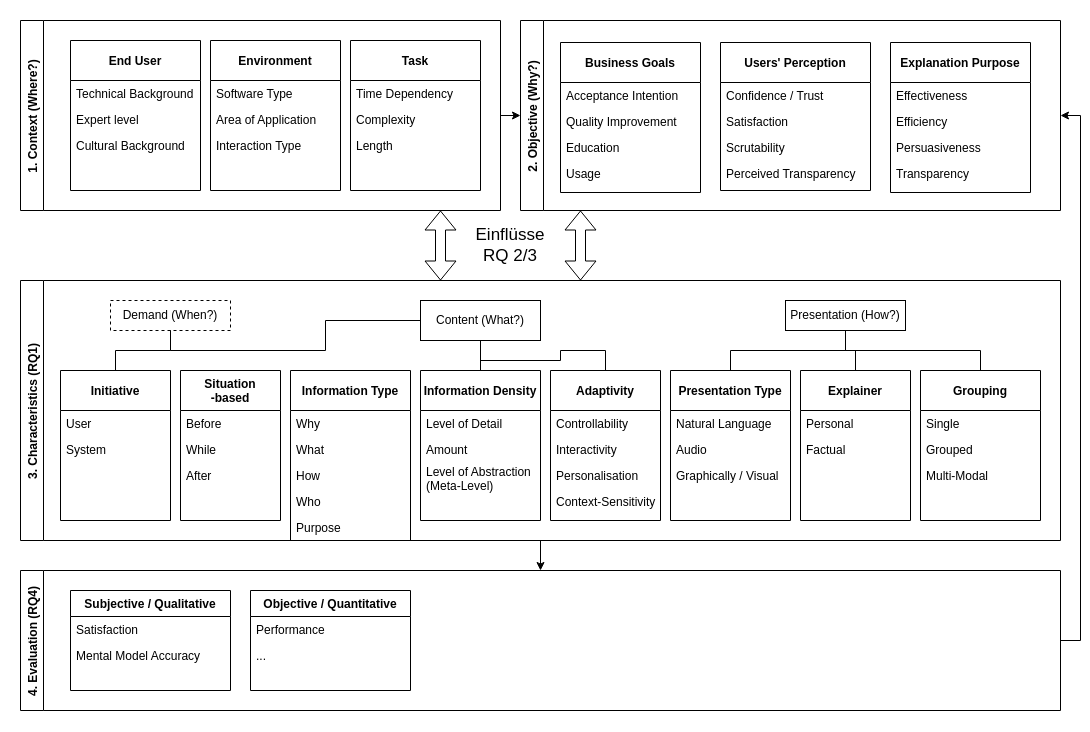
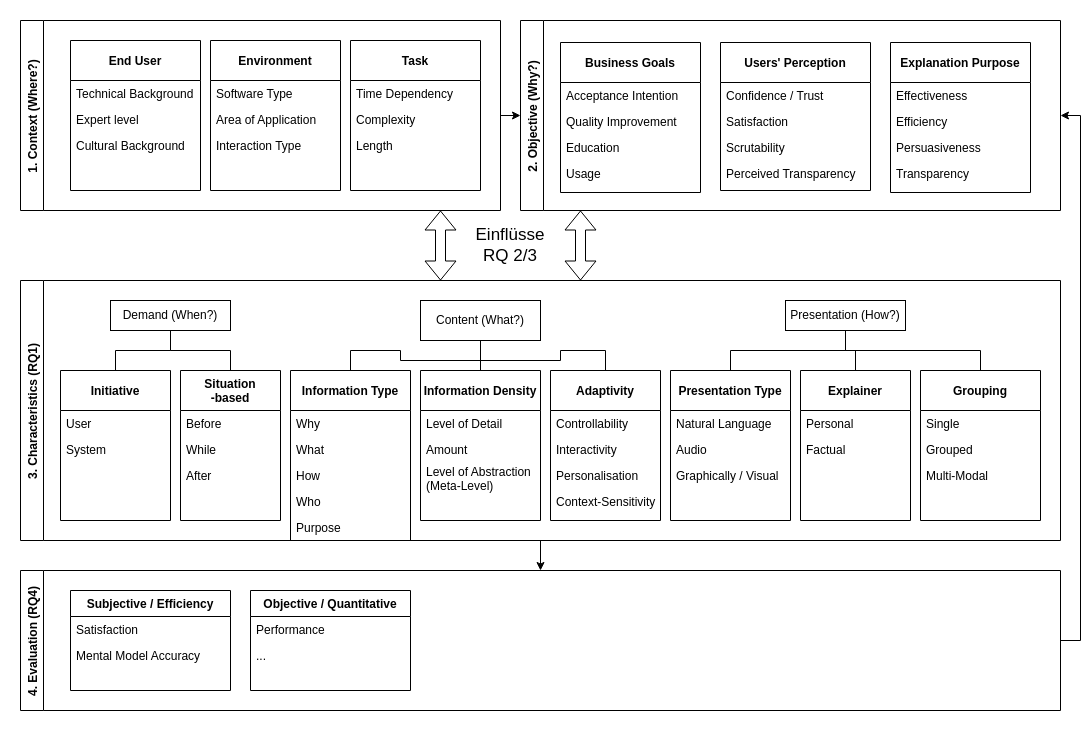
node "Demand (When?)": style dashed -> solid
edge "Demand (When?)" -- "Content (What?)": now "Demand (When?)" -- "Situation -based"
edge "Content (What?)" -- "Information Type": added
node "Subjective / Qualitative": label "Subjective / Qualitative" -> "Subjective / Efficiency"
